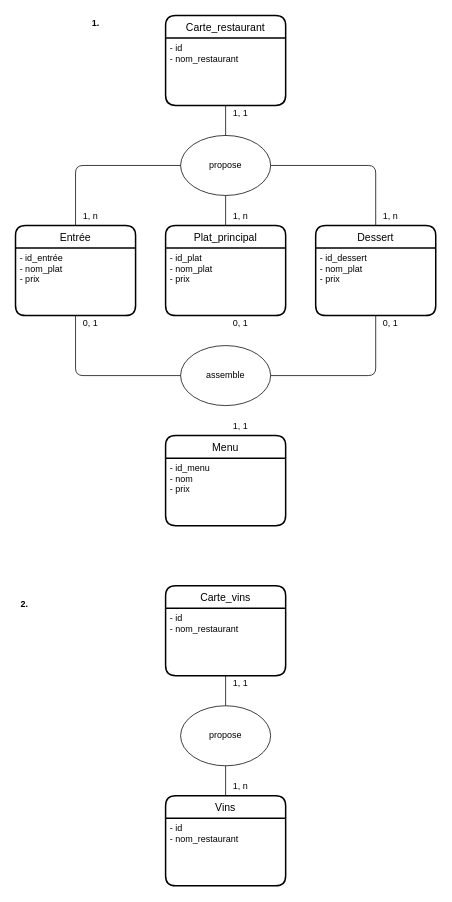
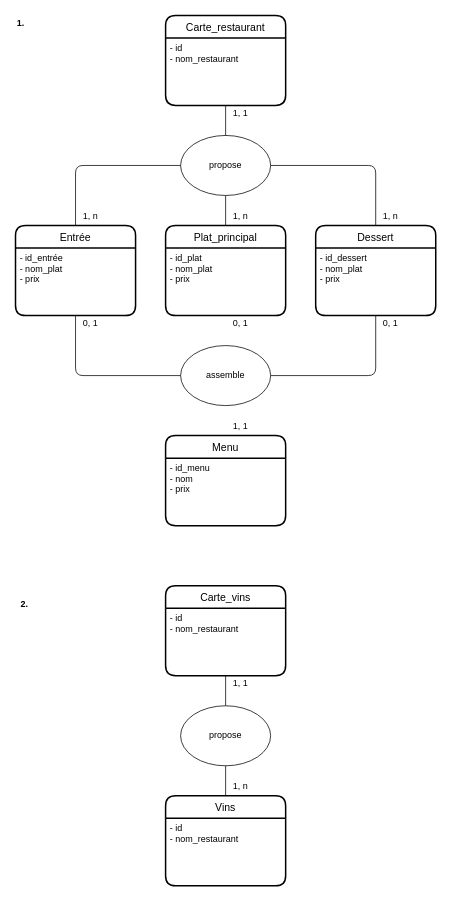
node "1.": moved (105, 23) -> (30, 23)
